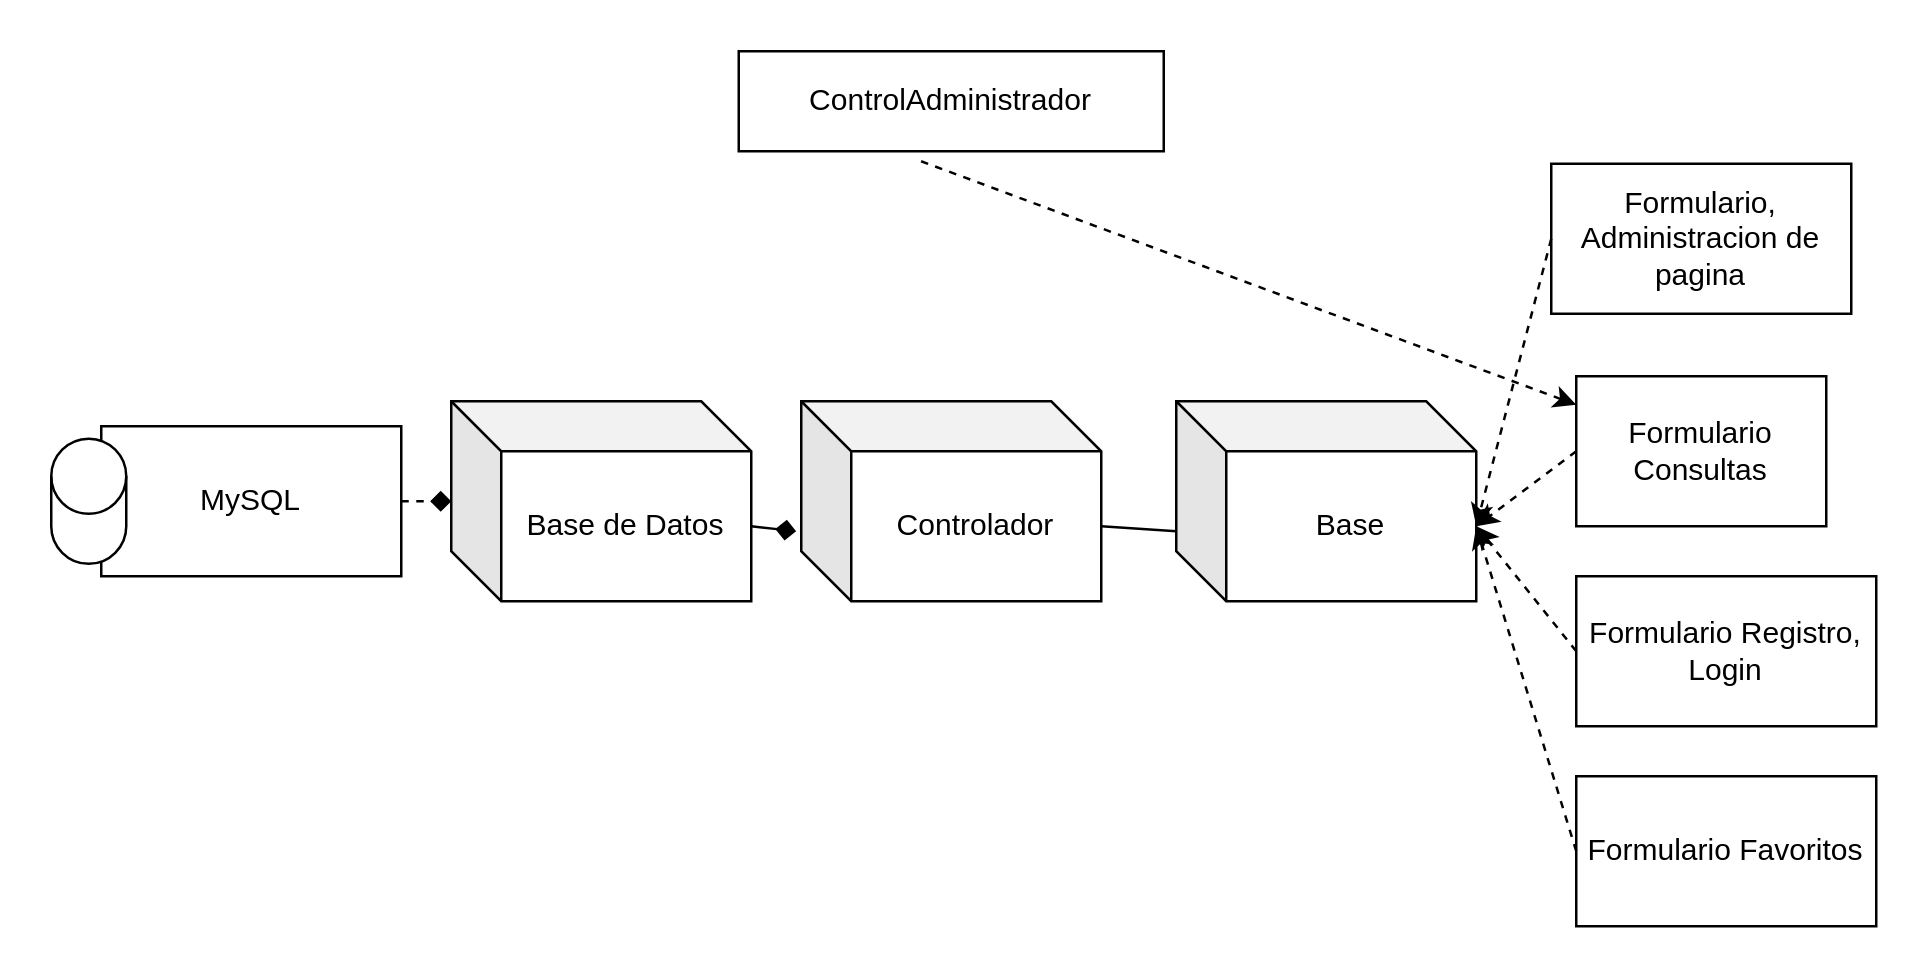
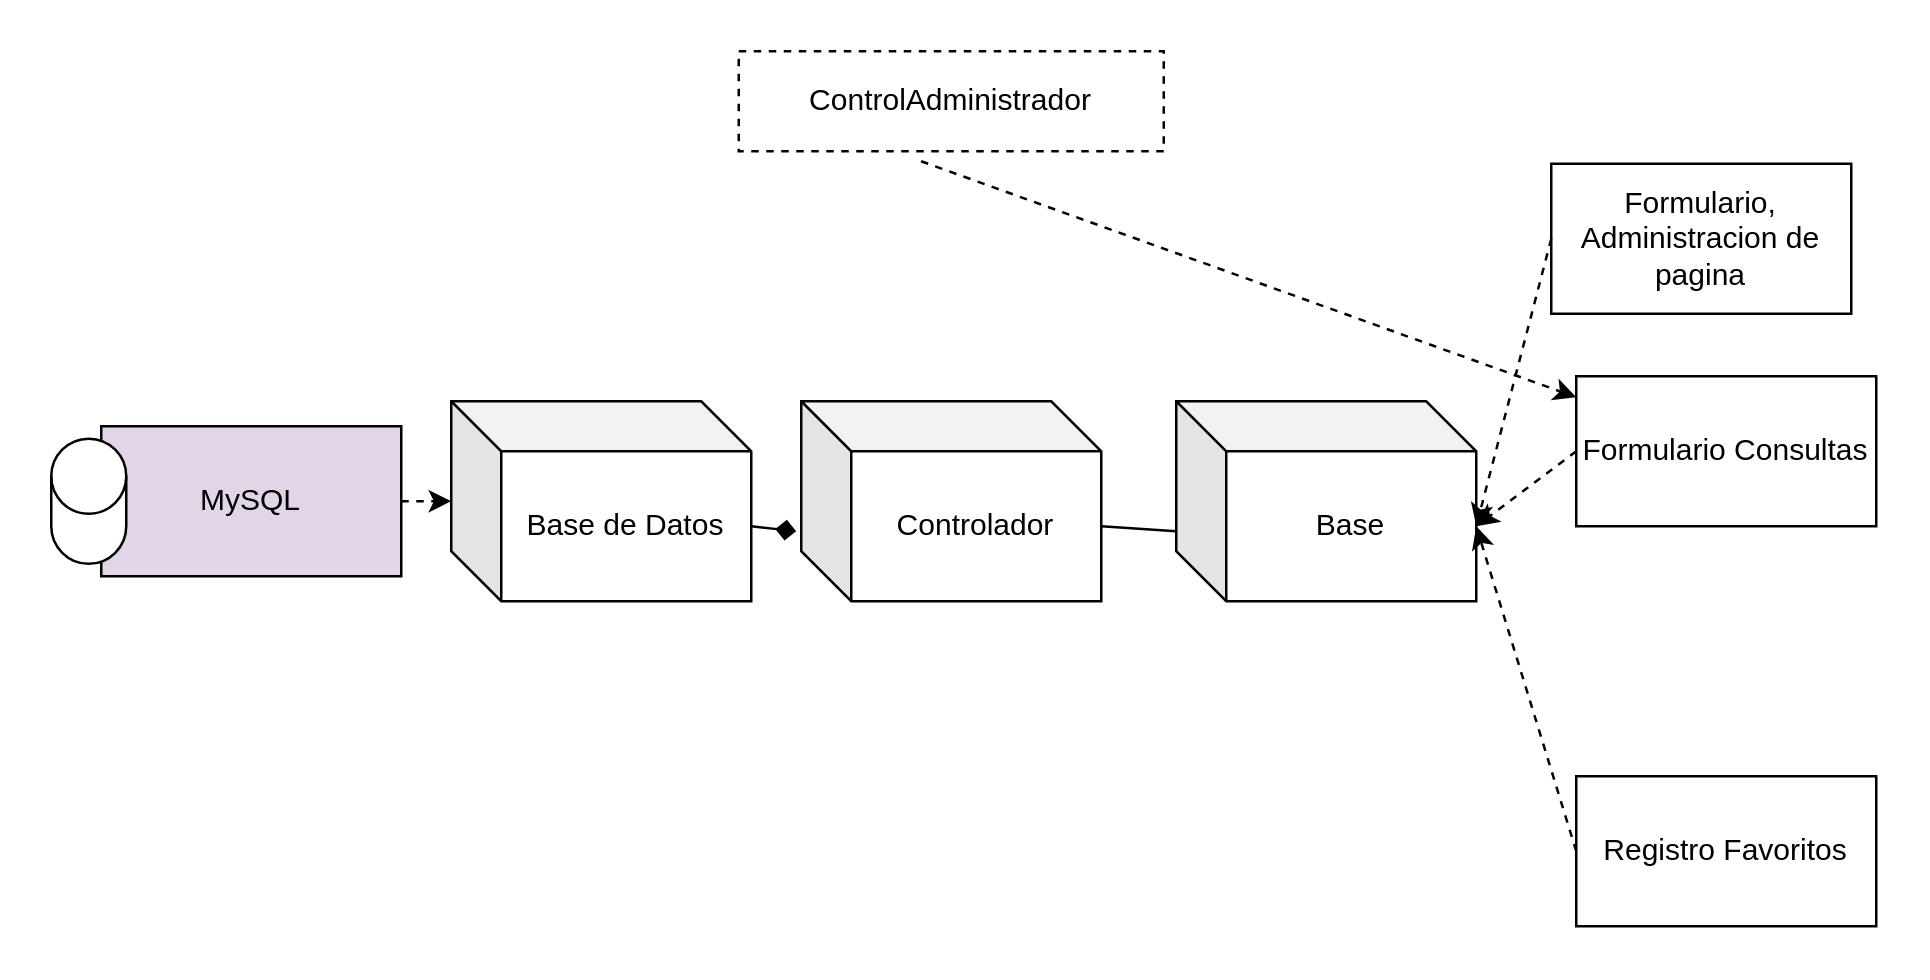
node "ControlAdministrador": style solid -> dashed
node "Formulario Consultas": size 250x150 -> 300x150
node "MySQL": fillcolor #ffffff -> #e1d5e7
edge "MySQL" -> "Base de Datos": arrowhead diamond -> classic
edge "Formulario Registro, Login" -> "Base": removed
node "Formulario Registro, Login": removed
node "Formulario Favoritos": label "Formulario Favoritos" -> "Registro Favoritos"
